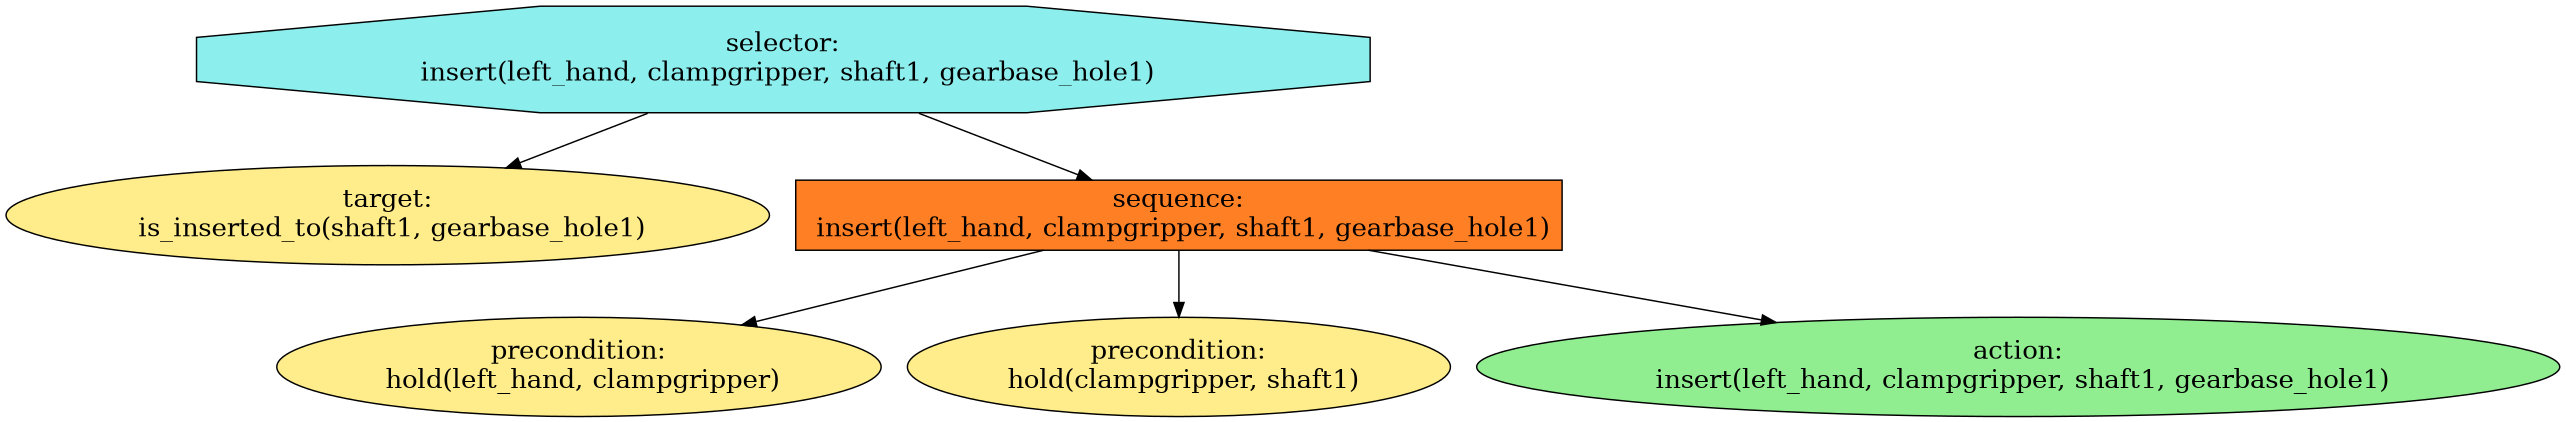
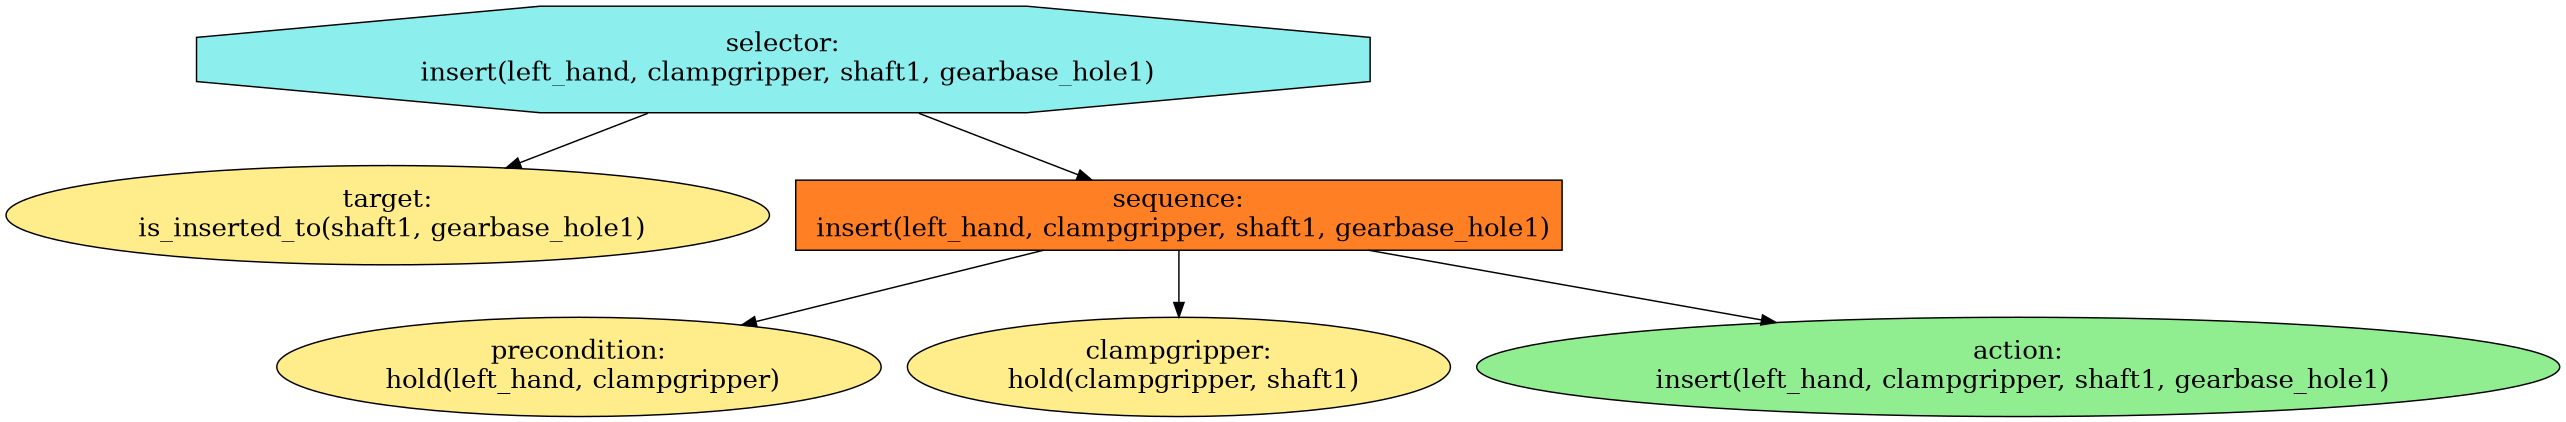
node "precondition: hold(clampgripper, shaft1)": label "precondition: hold(clampgripper, shaft1)" -> "clampgripper: hold(clampgripper, shaft1)"
